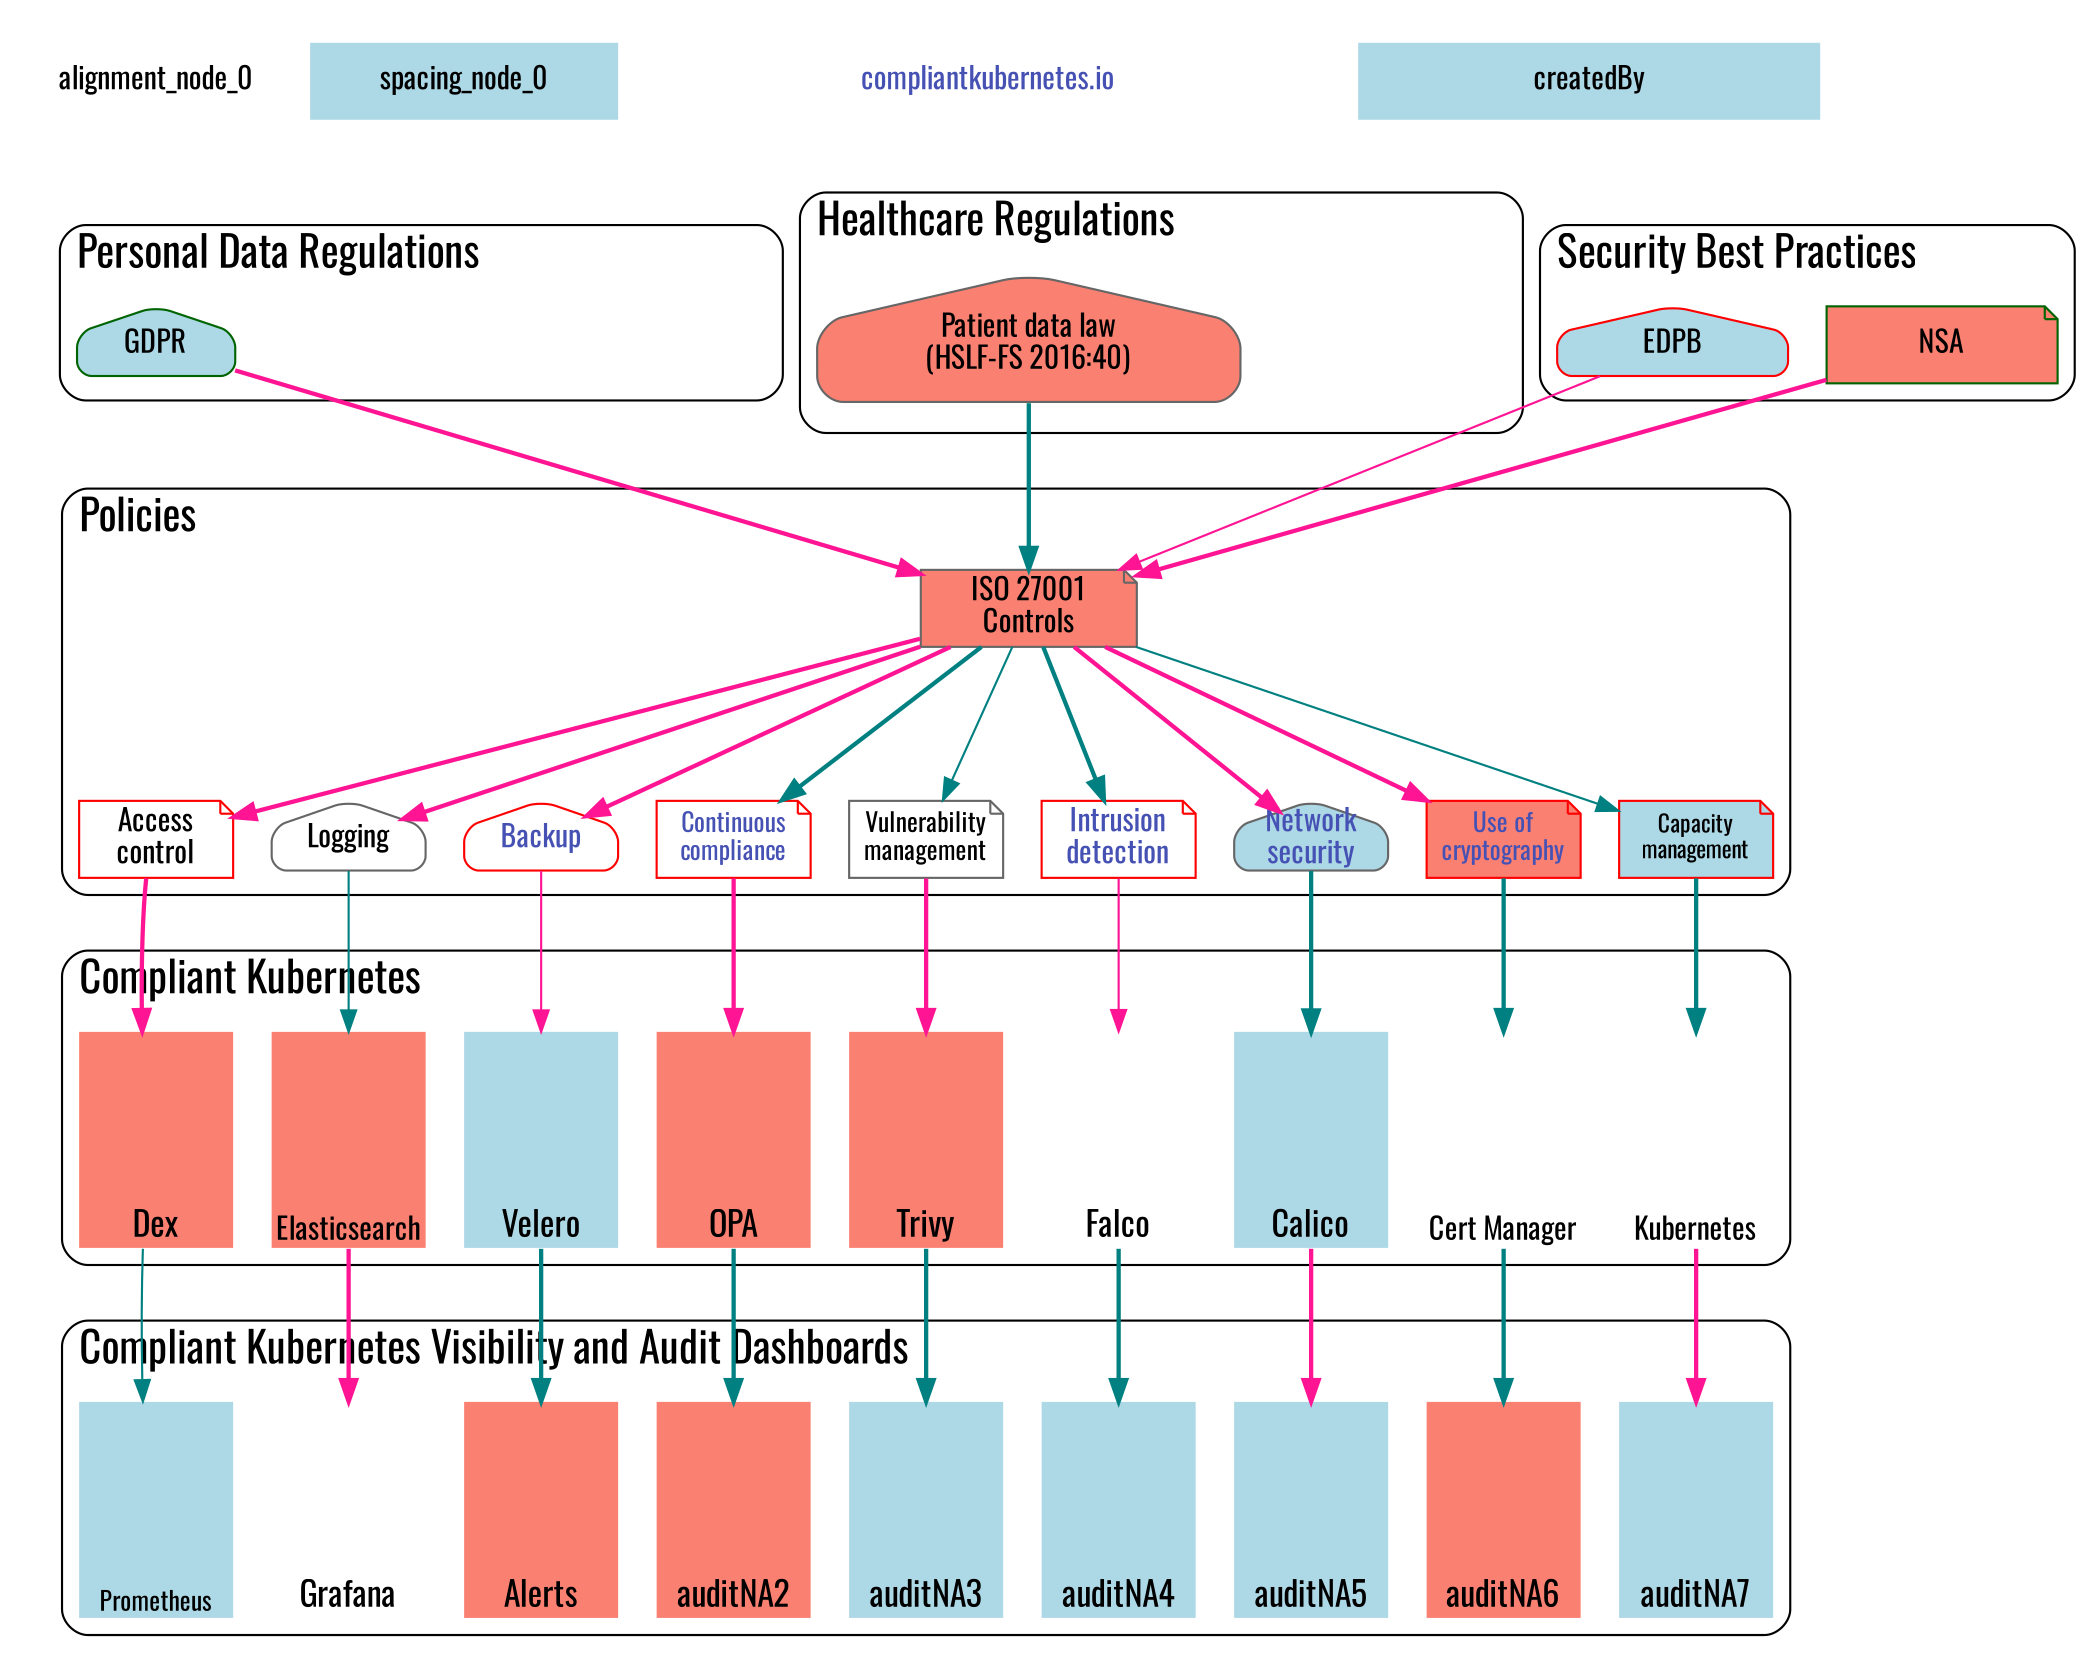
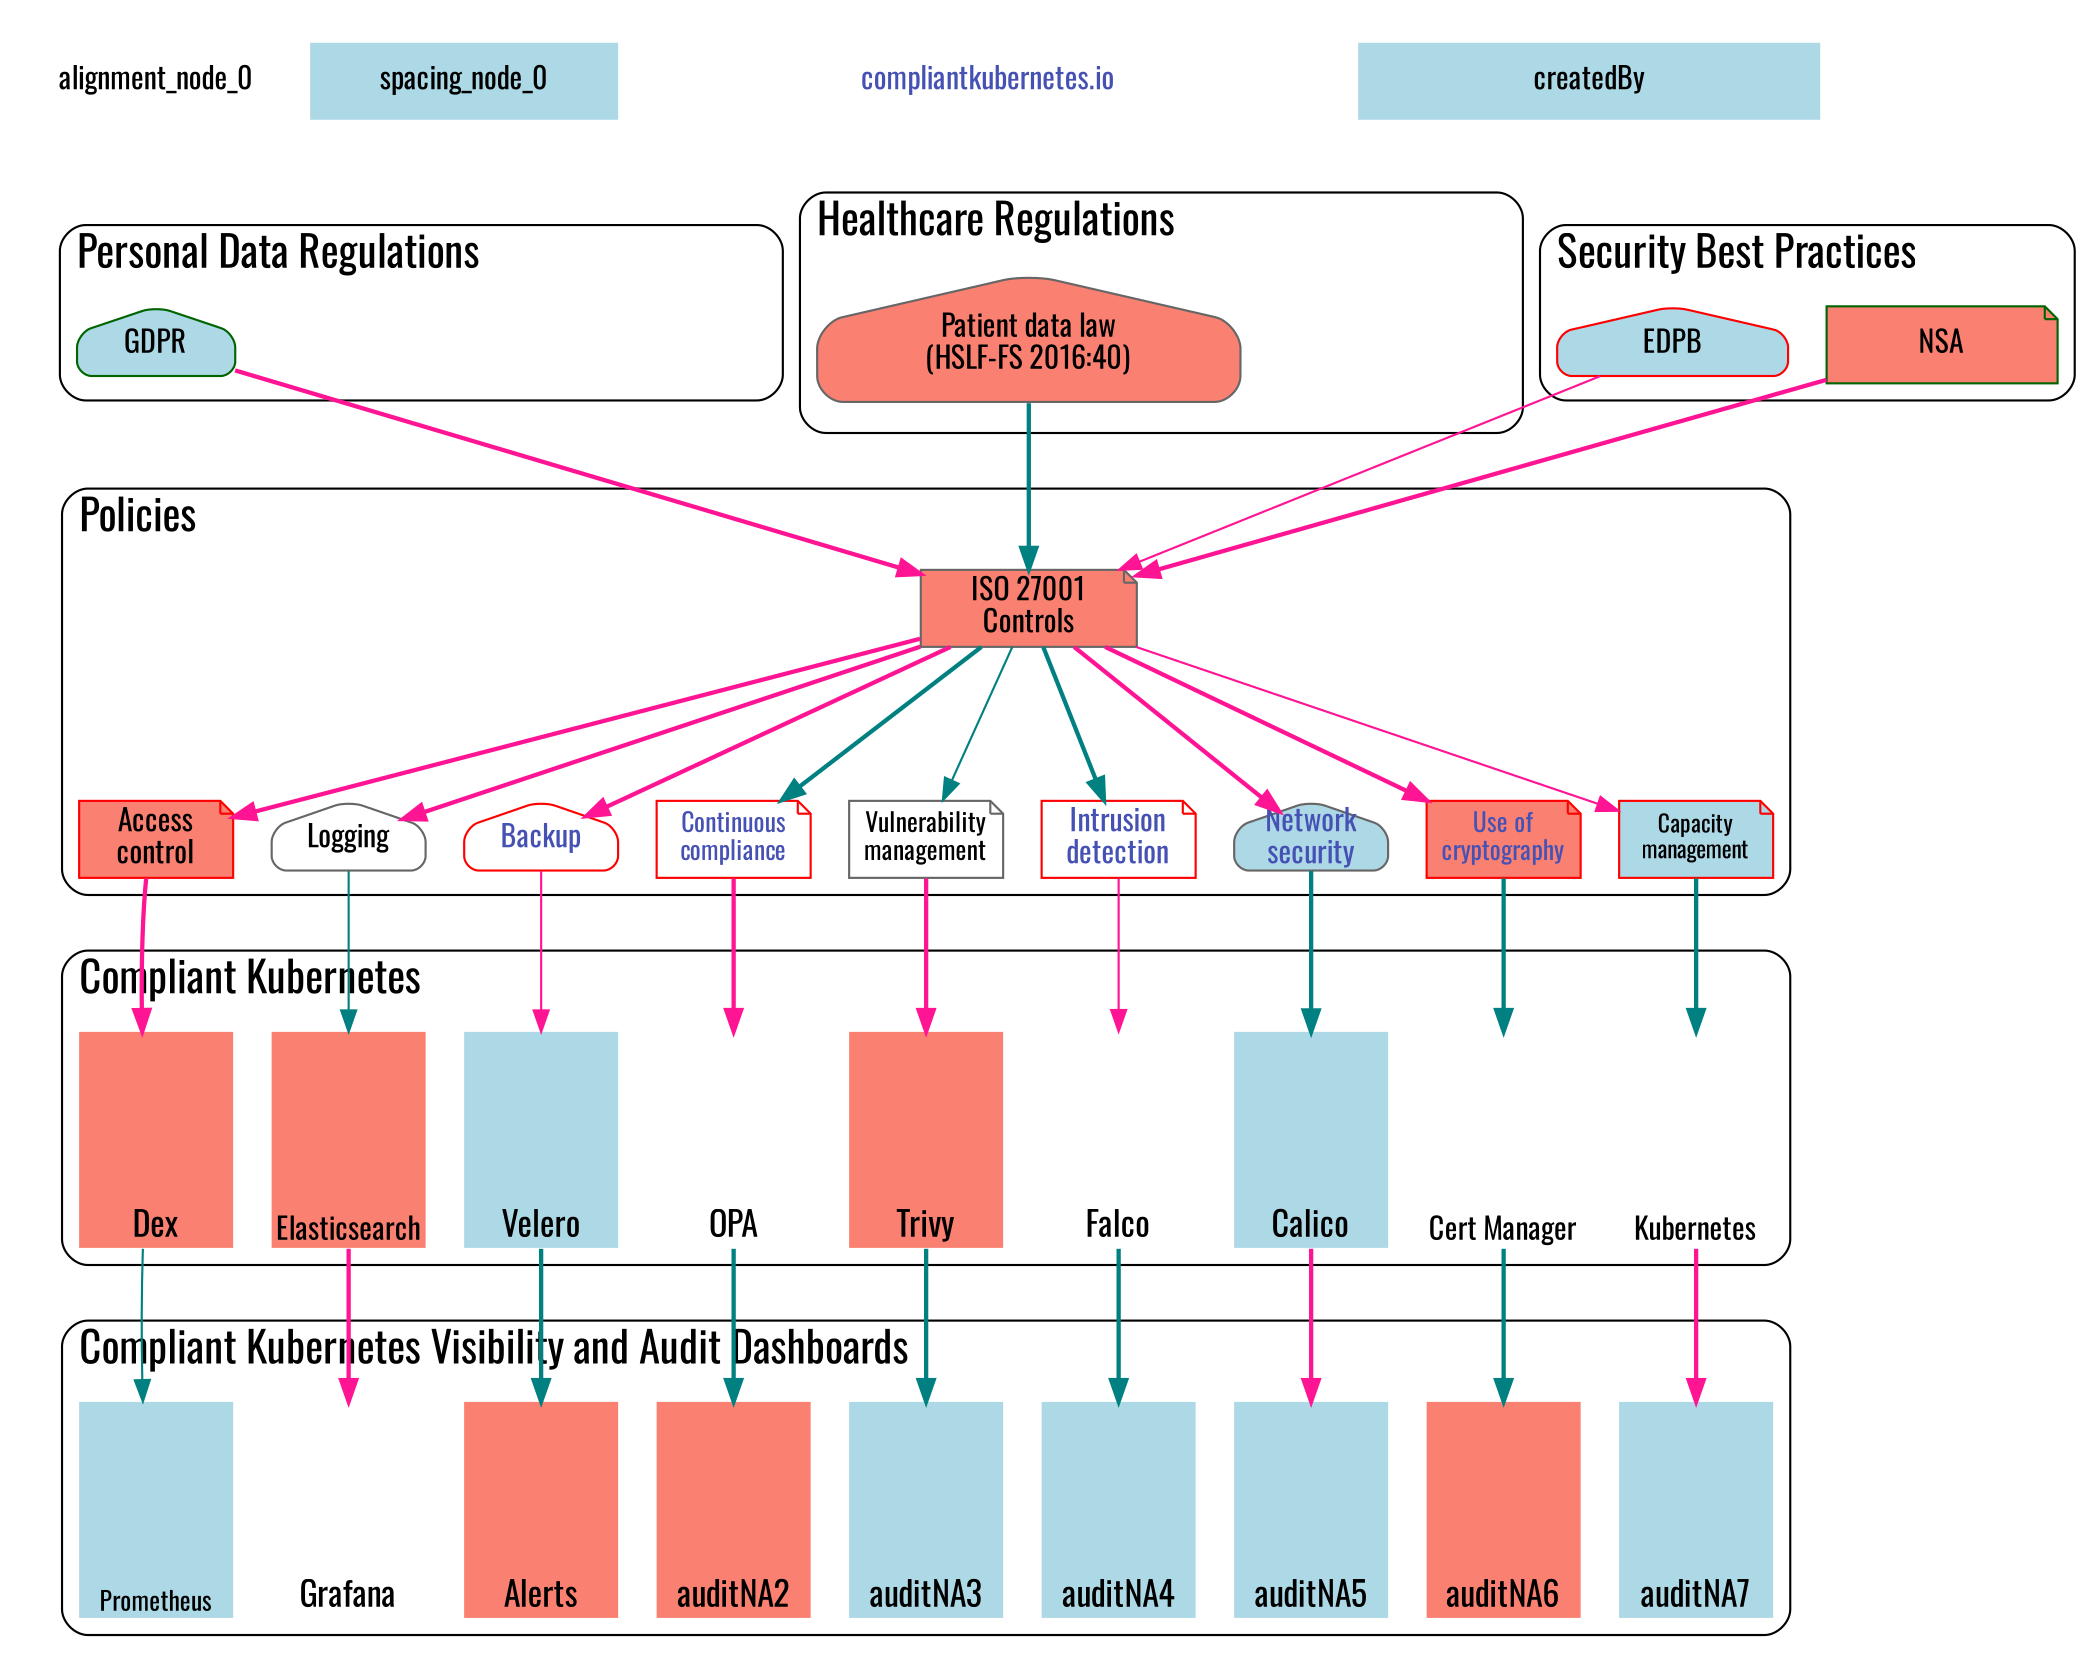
edge "ISO 27001 Controls" -> "Capacity management": color teal -> deeppink
node "Access control": fillcolor white -> salmon
node "OPA": fillcolor salmon -> white
